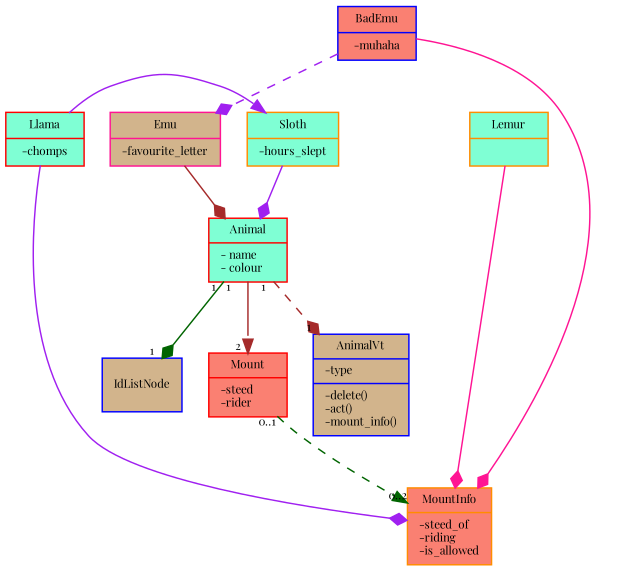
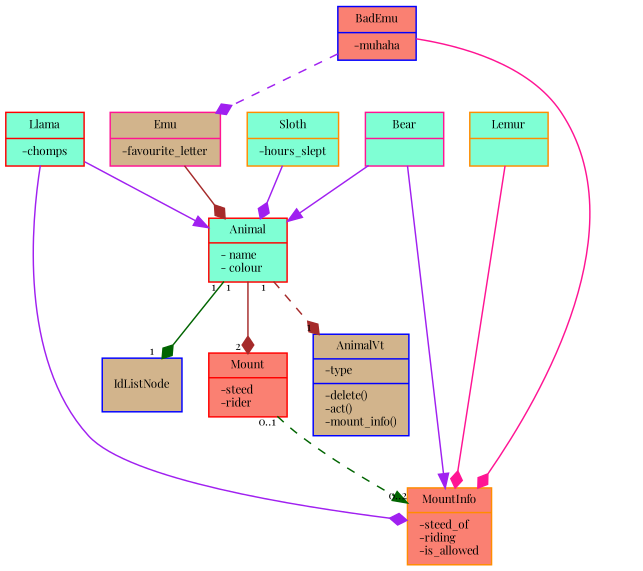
edge "Llama" -> "Sloth": now "Llama" -> "Animal"
node "Bear": added
edge "Animal" -> "Mount": arrowhead normal -> diamond
